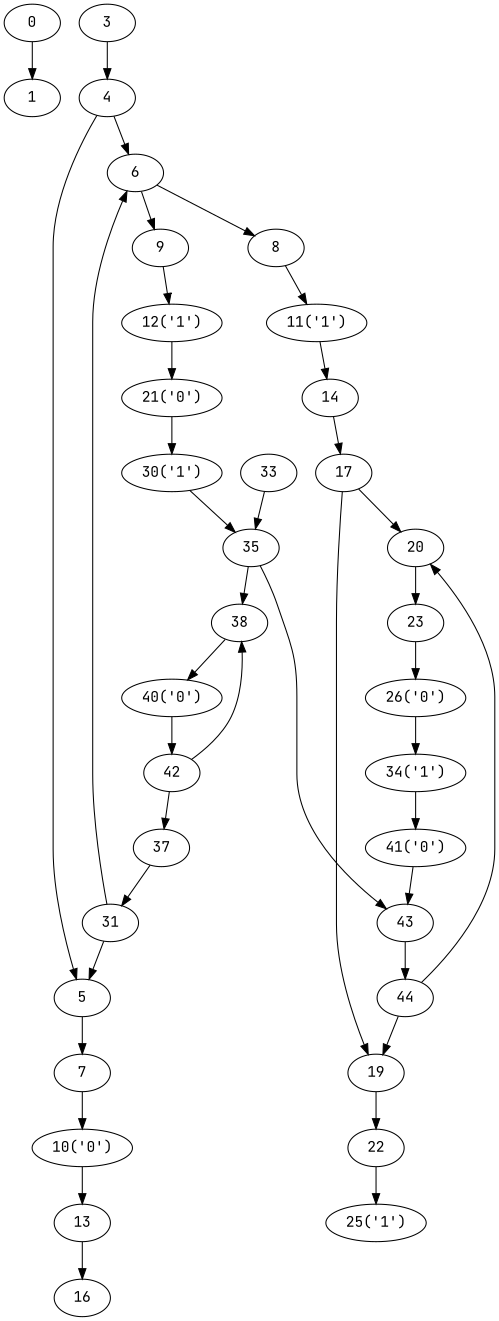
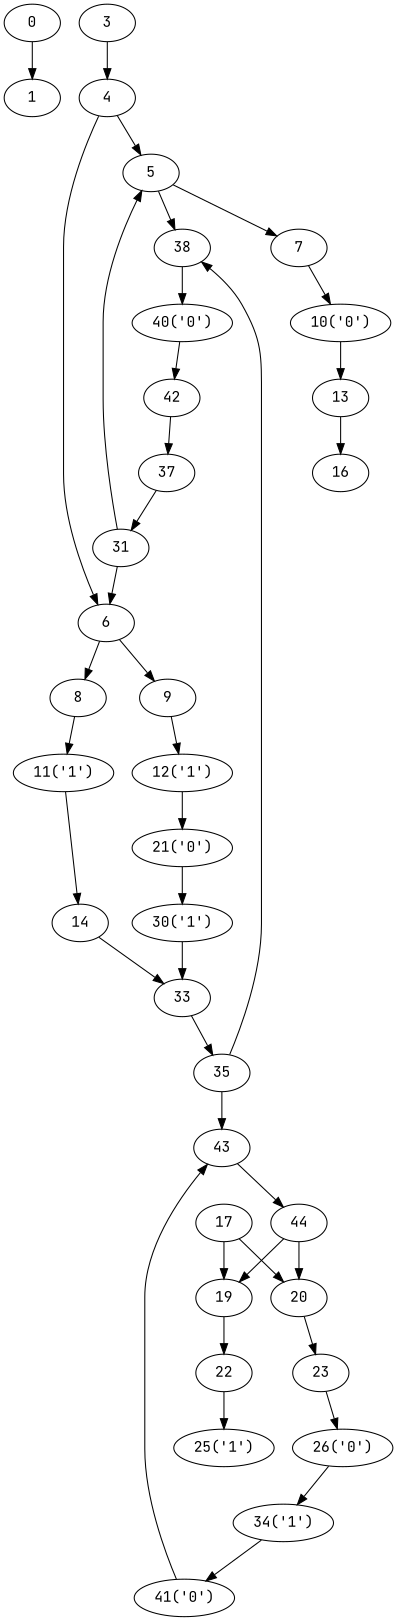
edge "14" -> "17": now "14" -> "33"
edge "30('1')" -> "35": now "30('1')" -> "33"
edge "42" -> "38": now "5" -> "38"
